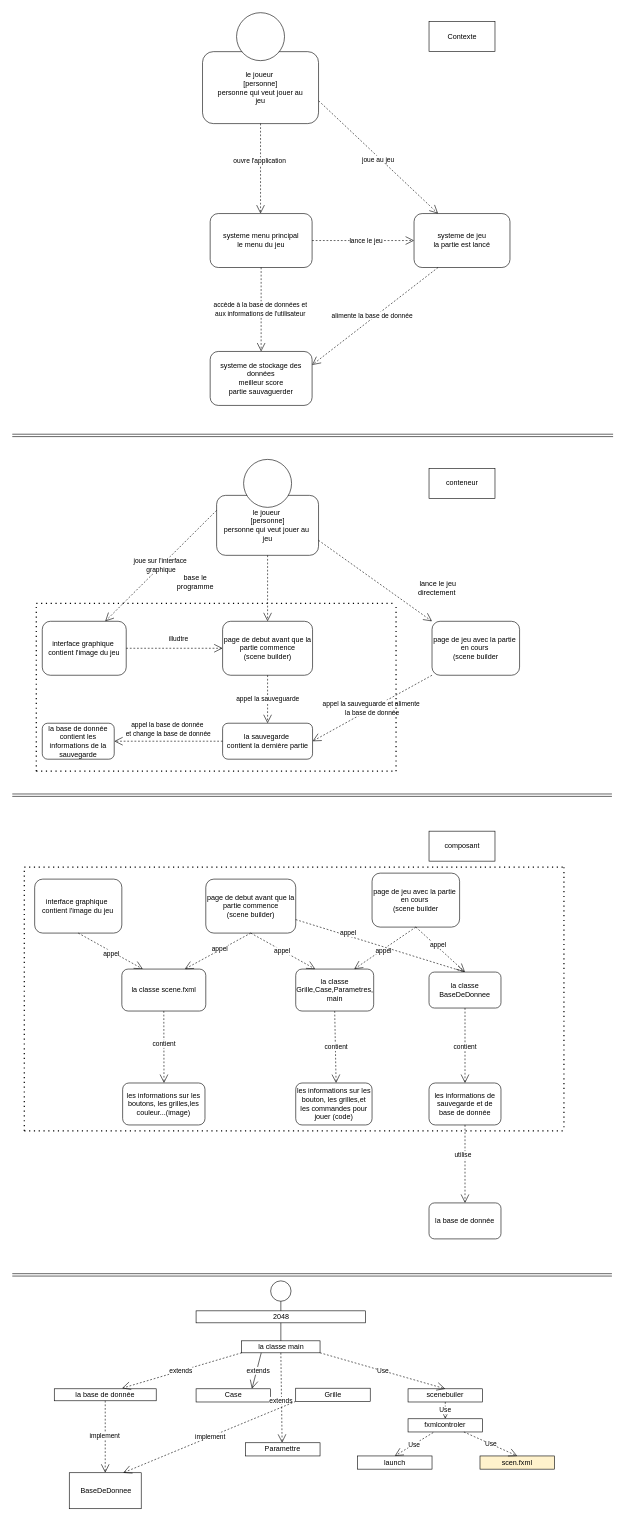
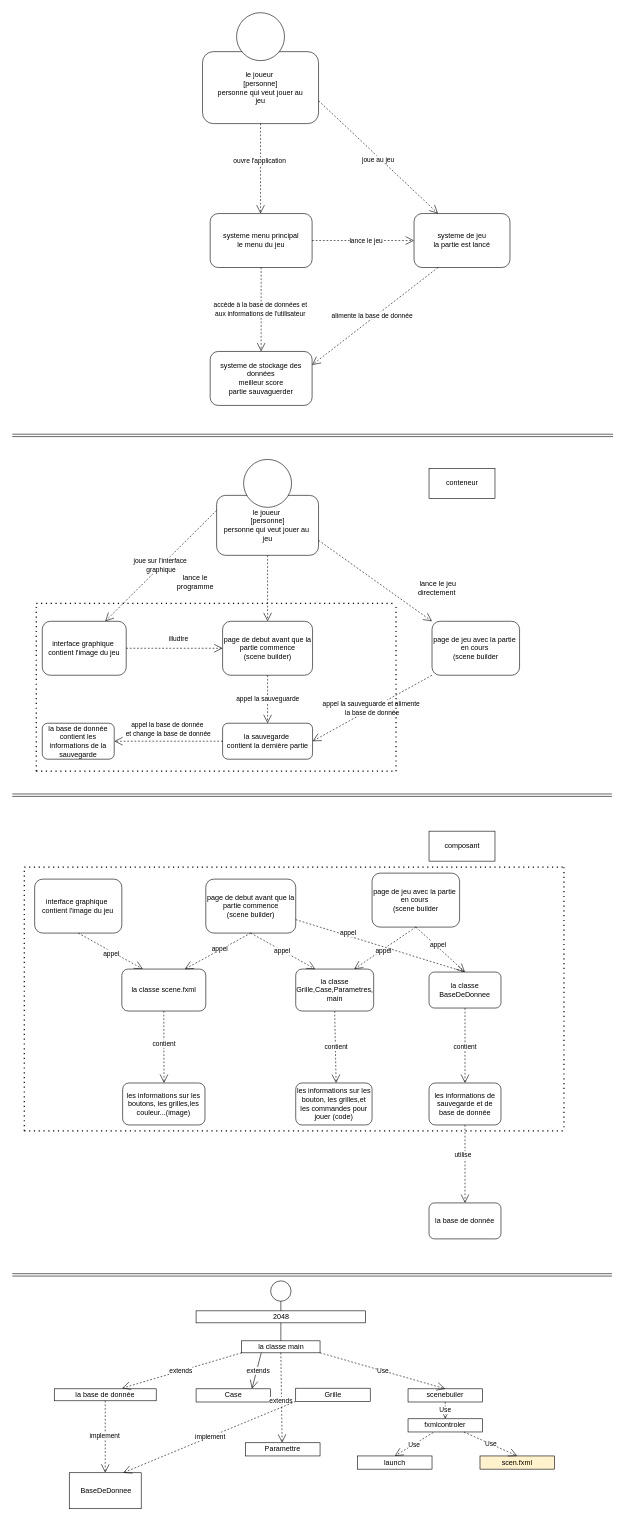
node "Contexte": removed
node "base le programme": label "base le programme" -> "lance le programme"
